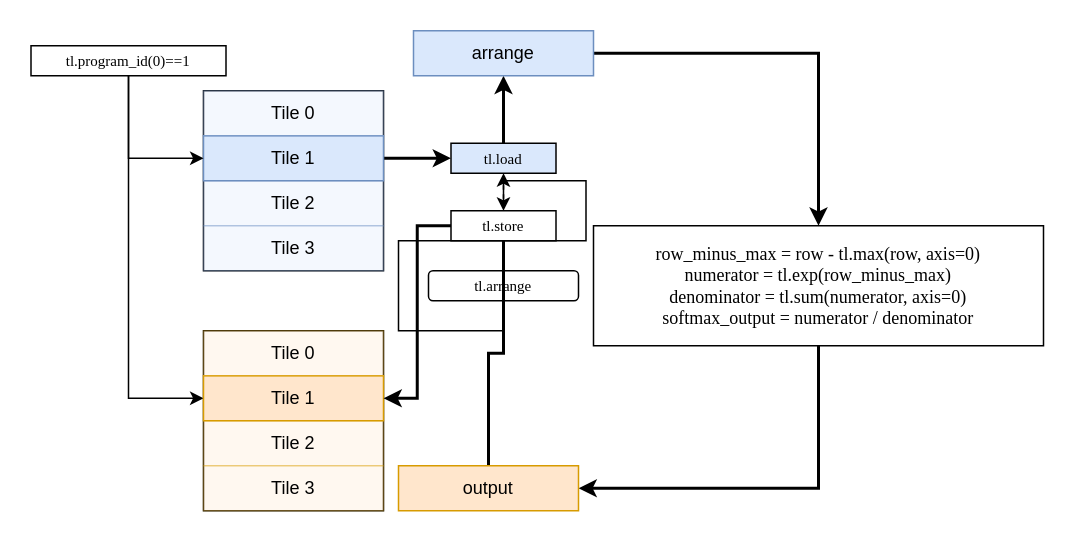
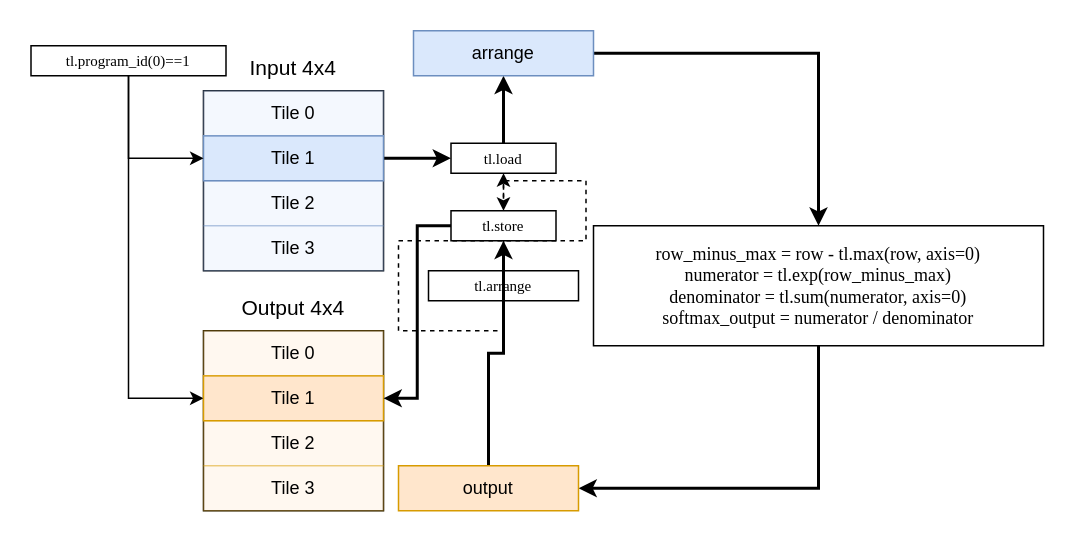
node "Input 4x4": added
node "tl.load": fillcolor #dae8fc -> #ffffff
node "tl.arrange": shape rounded rectangle -> rectangle
node "Output 4x4": added
edge "tl.arrange" -> "tl.store": style solid -> dashed
edge "tl.store" -- "output": arrowhead none -> classic
